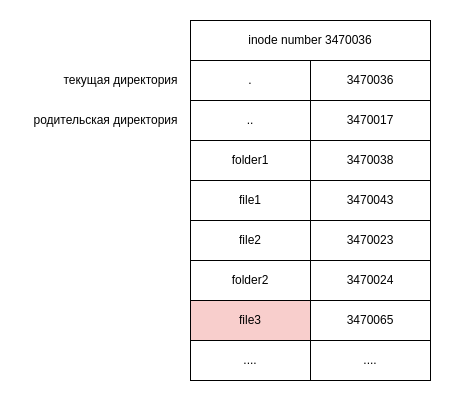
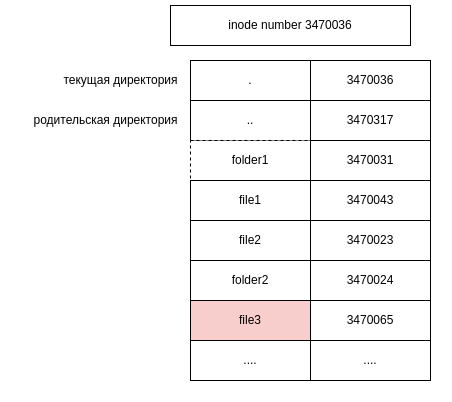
node "inode number 3470036": moved (311, 41) -> (291, 26)
node "3470017": label "3470017" -> "3470317"
node "folder1": style solid -> dashed
node "3470038": label "3470038" -> "3470031"
